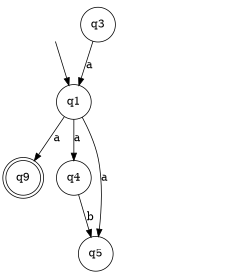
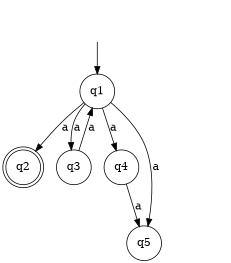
edge "q1" -> "q3": added, label "a"
node "q9": label "q9" -> "q2"
edge "q4" -> "q5": label "b" -> "a"
